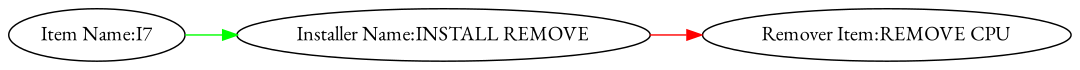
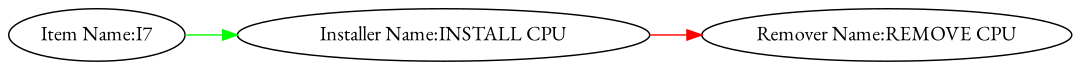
node "Installer Name:INSTALL REMOVE": label "Installer Name:INSTALL REMOVE" -> "Installer Name:INSTALL CPU"
node "Remover Item:REMOVE CPU": label "Remover Item:REMOVE CPU" -> "Remover Name:REMOVE CPU"
